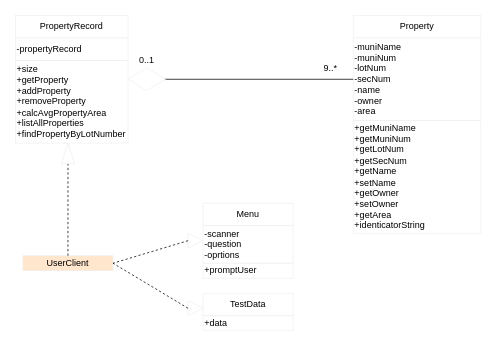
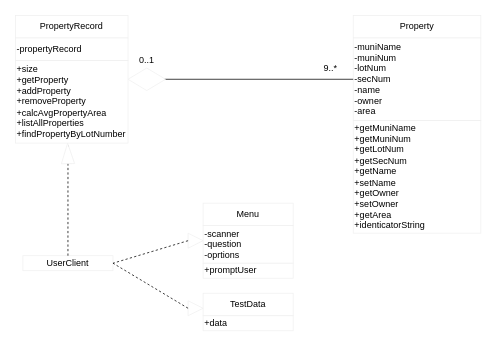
node "UserClient": fillcolor #ffe6cc -> #ffffff
